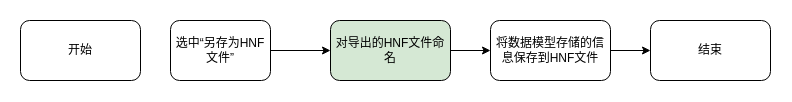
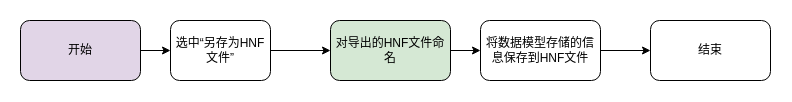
node "开始": fillcolor #ffffff -> #e1d5e7
edge "开始" -> "选中“另存为HNF文件”": added
node "将数据模型存储的信息保存到HNF文件": moved (551, 51) -> (541, 51)
